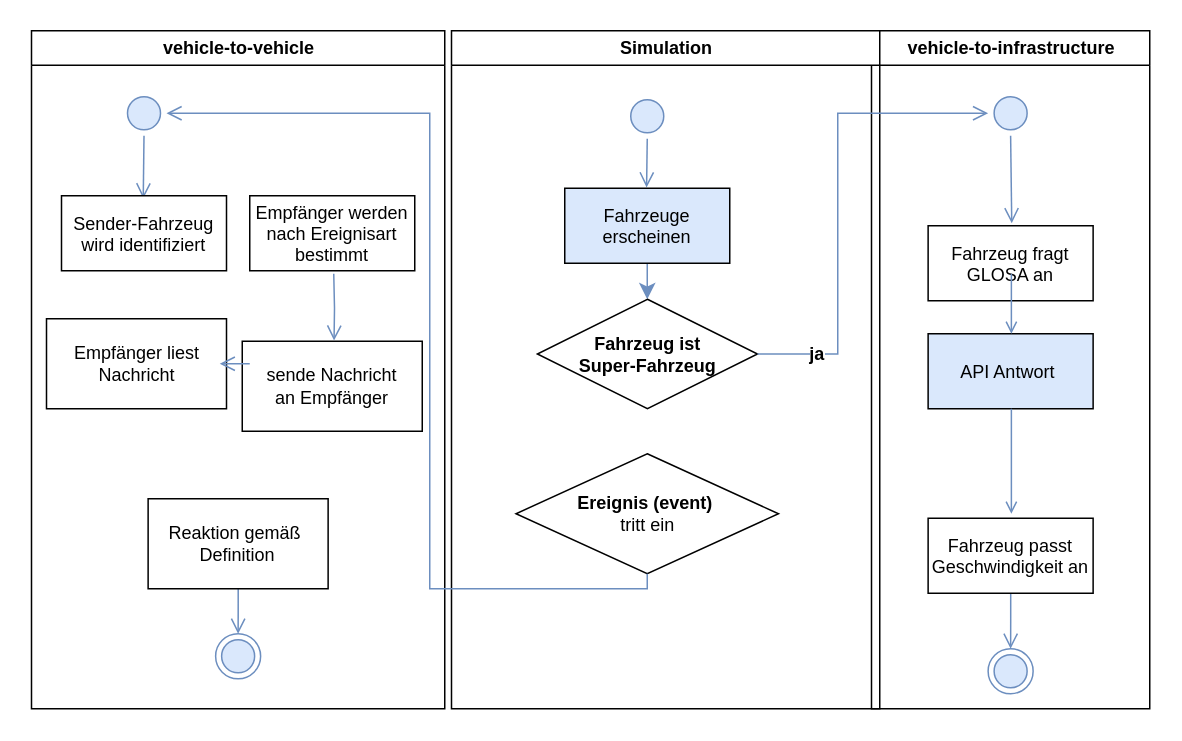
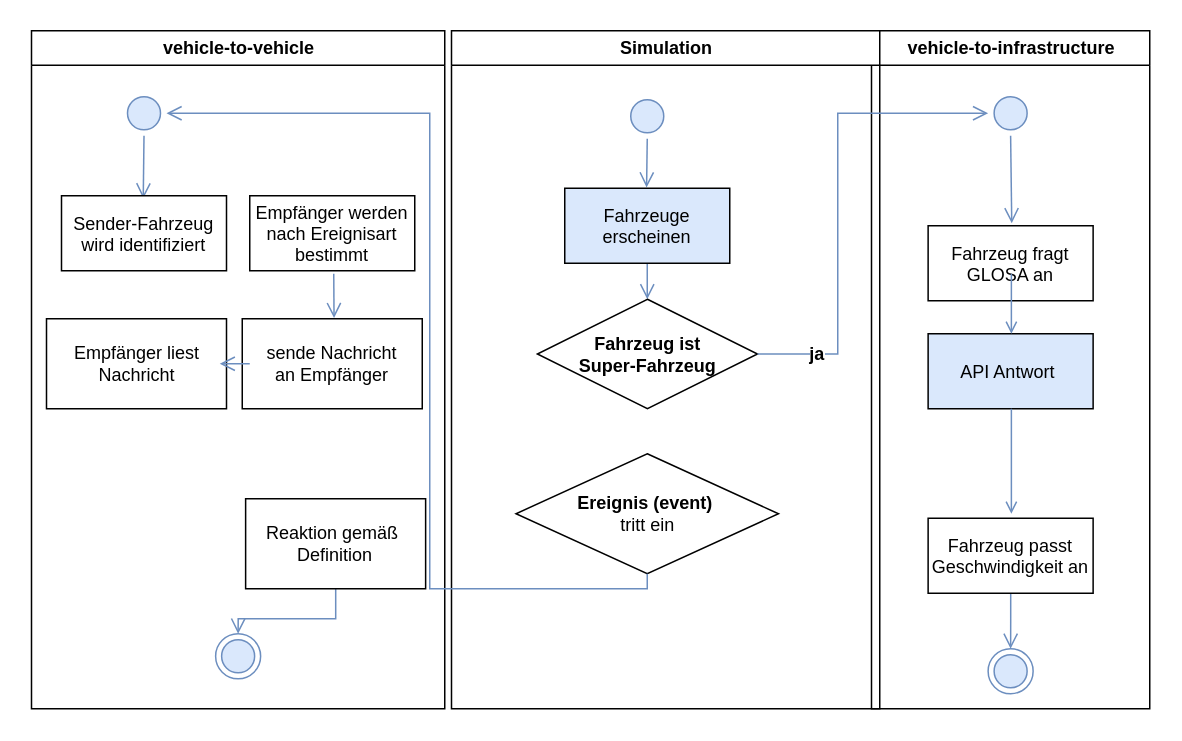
edge "Fahrzeuge erscheinen" -> "Fahrzeug ist Super-Fahrzeug": arrowhead classic -> open
node "sende Nachricht an Empfänger": moved (332, 386) -> (332, 364)
node "Reaktion gemäß Definition": moved (238, 544) -> (336, 544)
